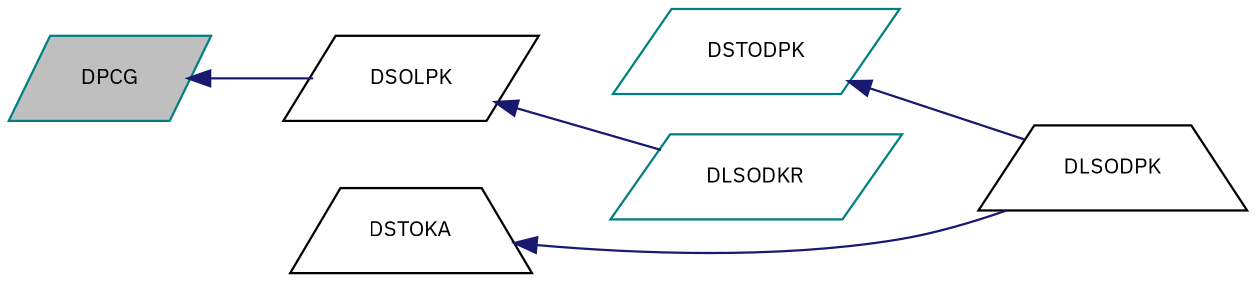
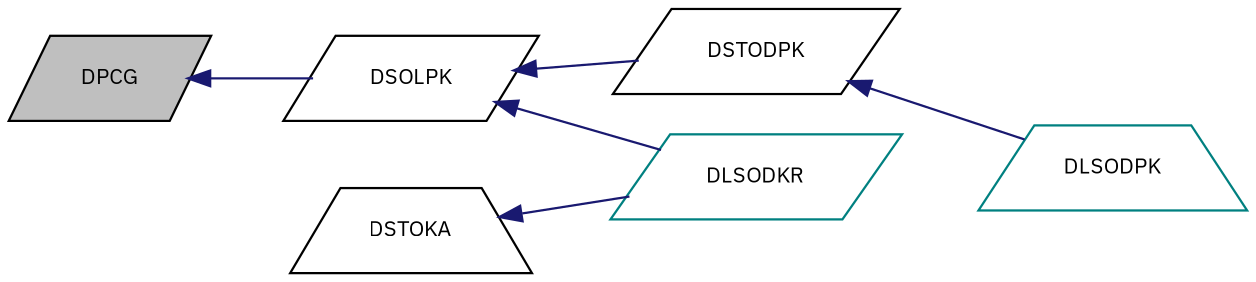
node "DSTODPK": color teal -> black
edge "DSTODPK" -> "DSOLPK": added
node "DPCG": color teal -> black
node "DLSODPK": color black -> teal
edge "DLSODPK" -> "DSTOKA": now "DLSODKR" -> "DSTOKA"
